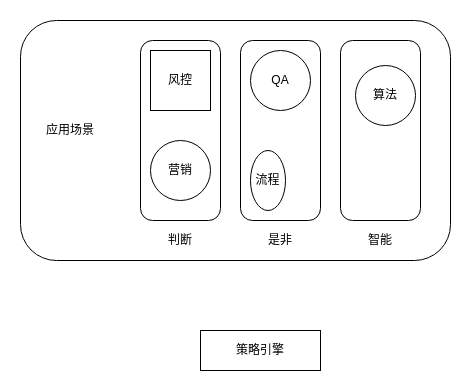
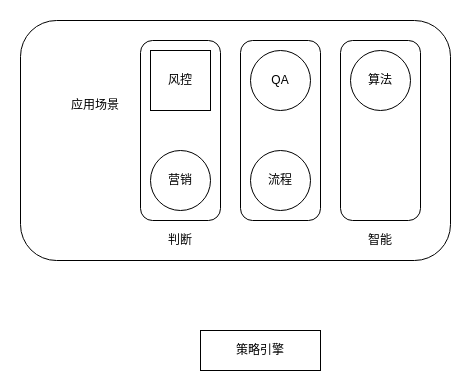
node "算法": moved (386, 96) -> (381, 81)
node "应用场景": moved (71, 131) -> (96, 106)
node "营销": moved (181, 171) -> (181, 181)
node "流程": size 35x60 -> 60x60
node "是非": removed
